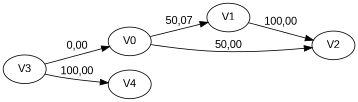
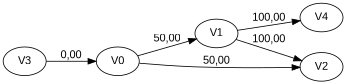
edge "V0" -> "V1": label "50,07" -> "50,00"
edge "V3" -> "V4": now "V1" -> "V4"
